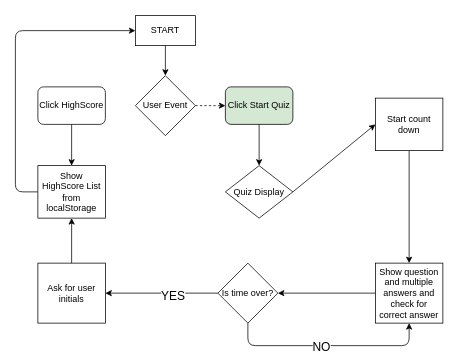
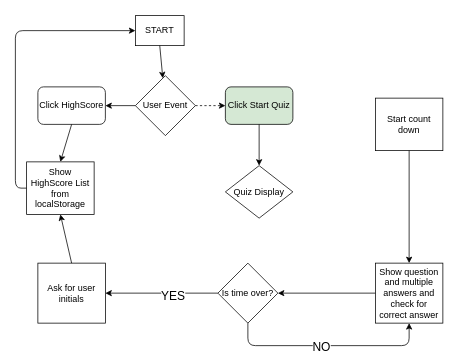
node "START": size 60x30 -> 49x30
edge "User Event" -> "Click HighScore": added
edge "Quiz Display" -> "Start count down": removed
node "Show HighScore List from localStorage": moved (72, 192) -> (60, 188)
